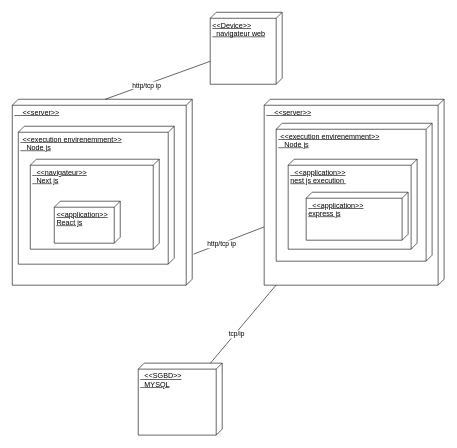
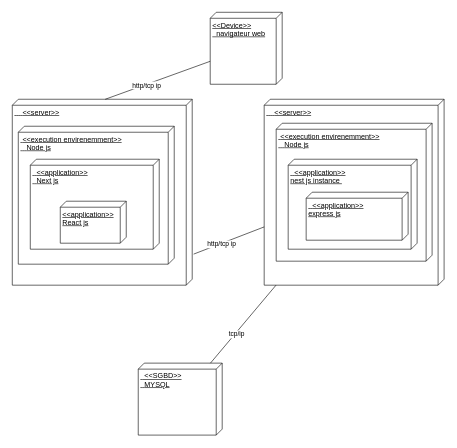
node "<<navigateur>> Next js": label "<<navigateur>> Next js" -> "<<application>> Next js"
node "<<application>> nest js execution": label "<<application>> nest js execution" -> "<<application>> nest js instance"
node "<<application>> React js": moved (87, 222) -> (93, 222)
